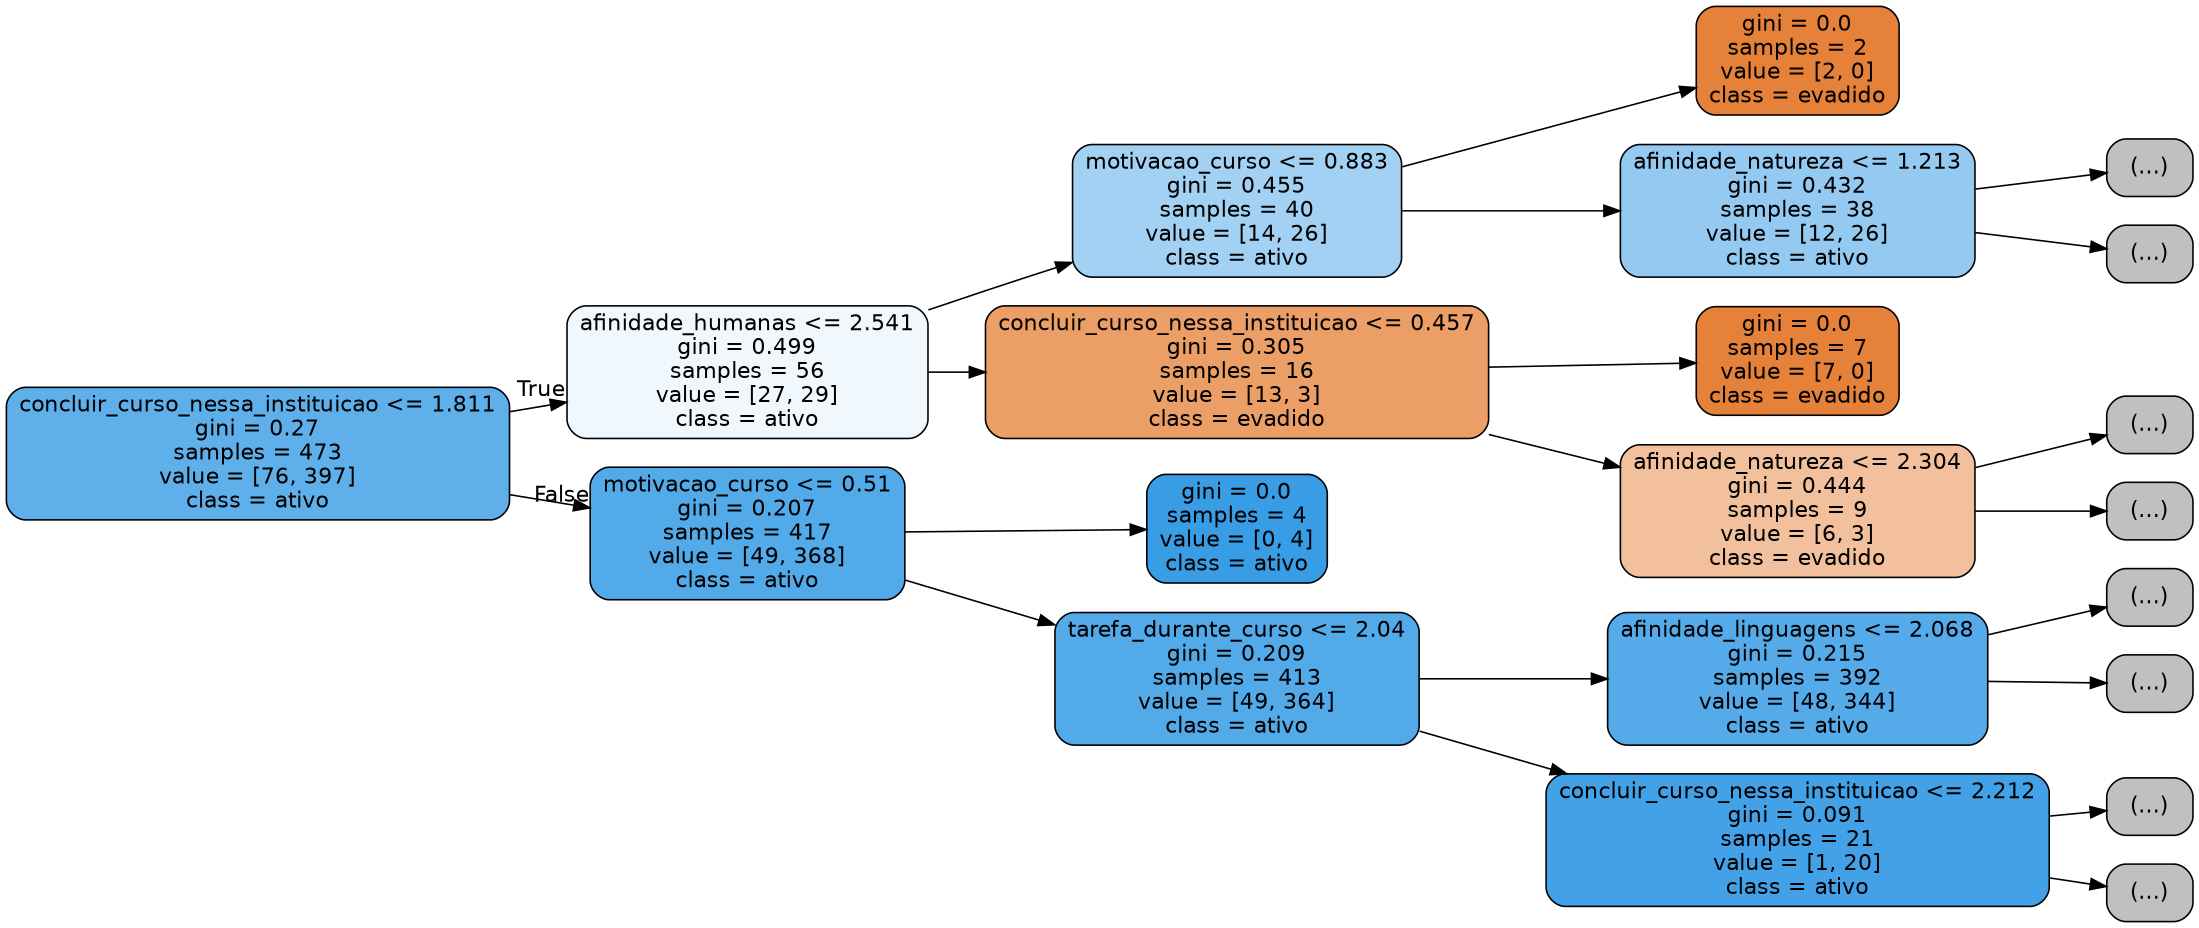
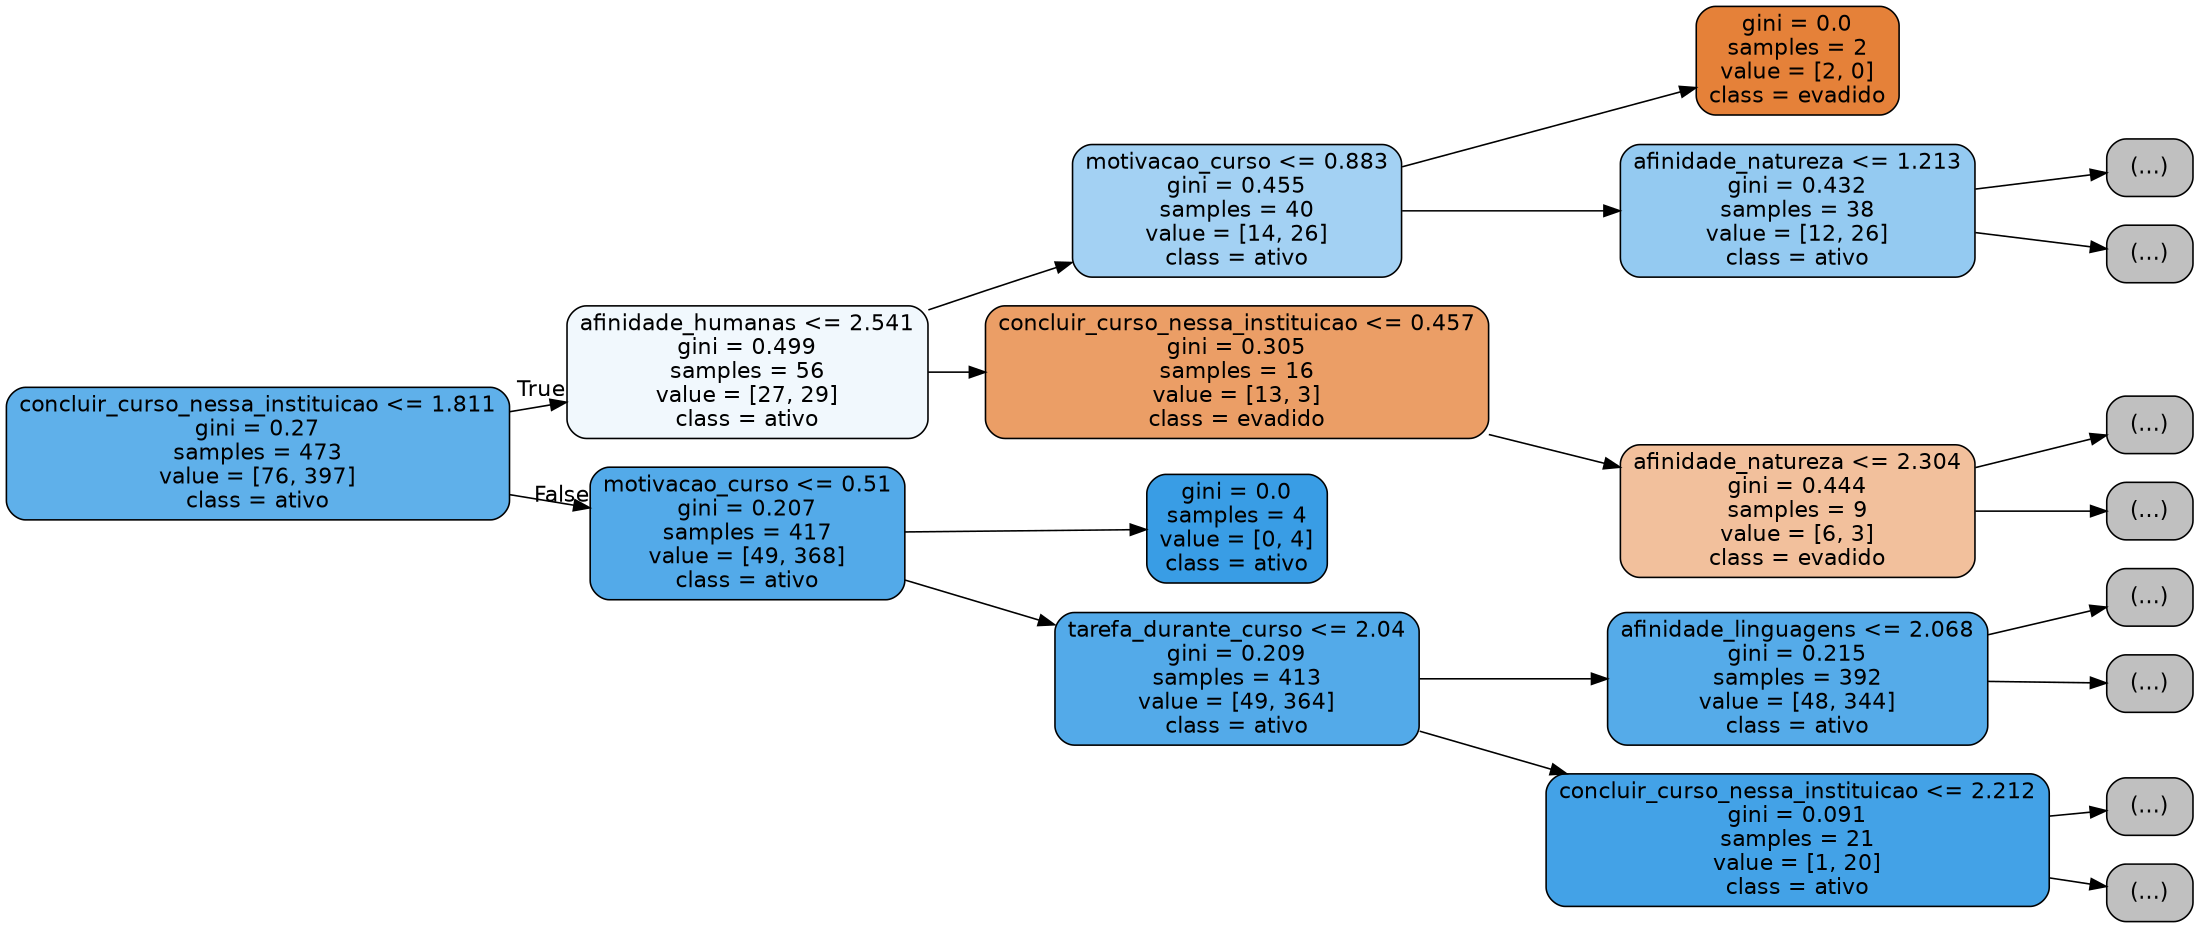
node "gini = 0.0 samples = 7 value = [7, 0] class = evadido": removed
